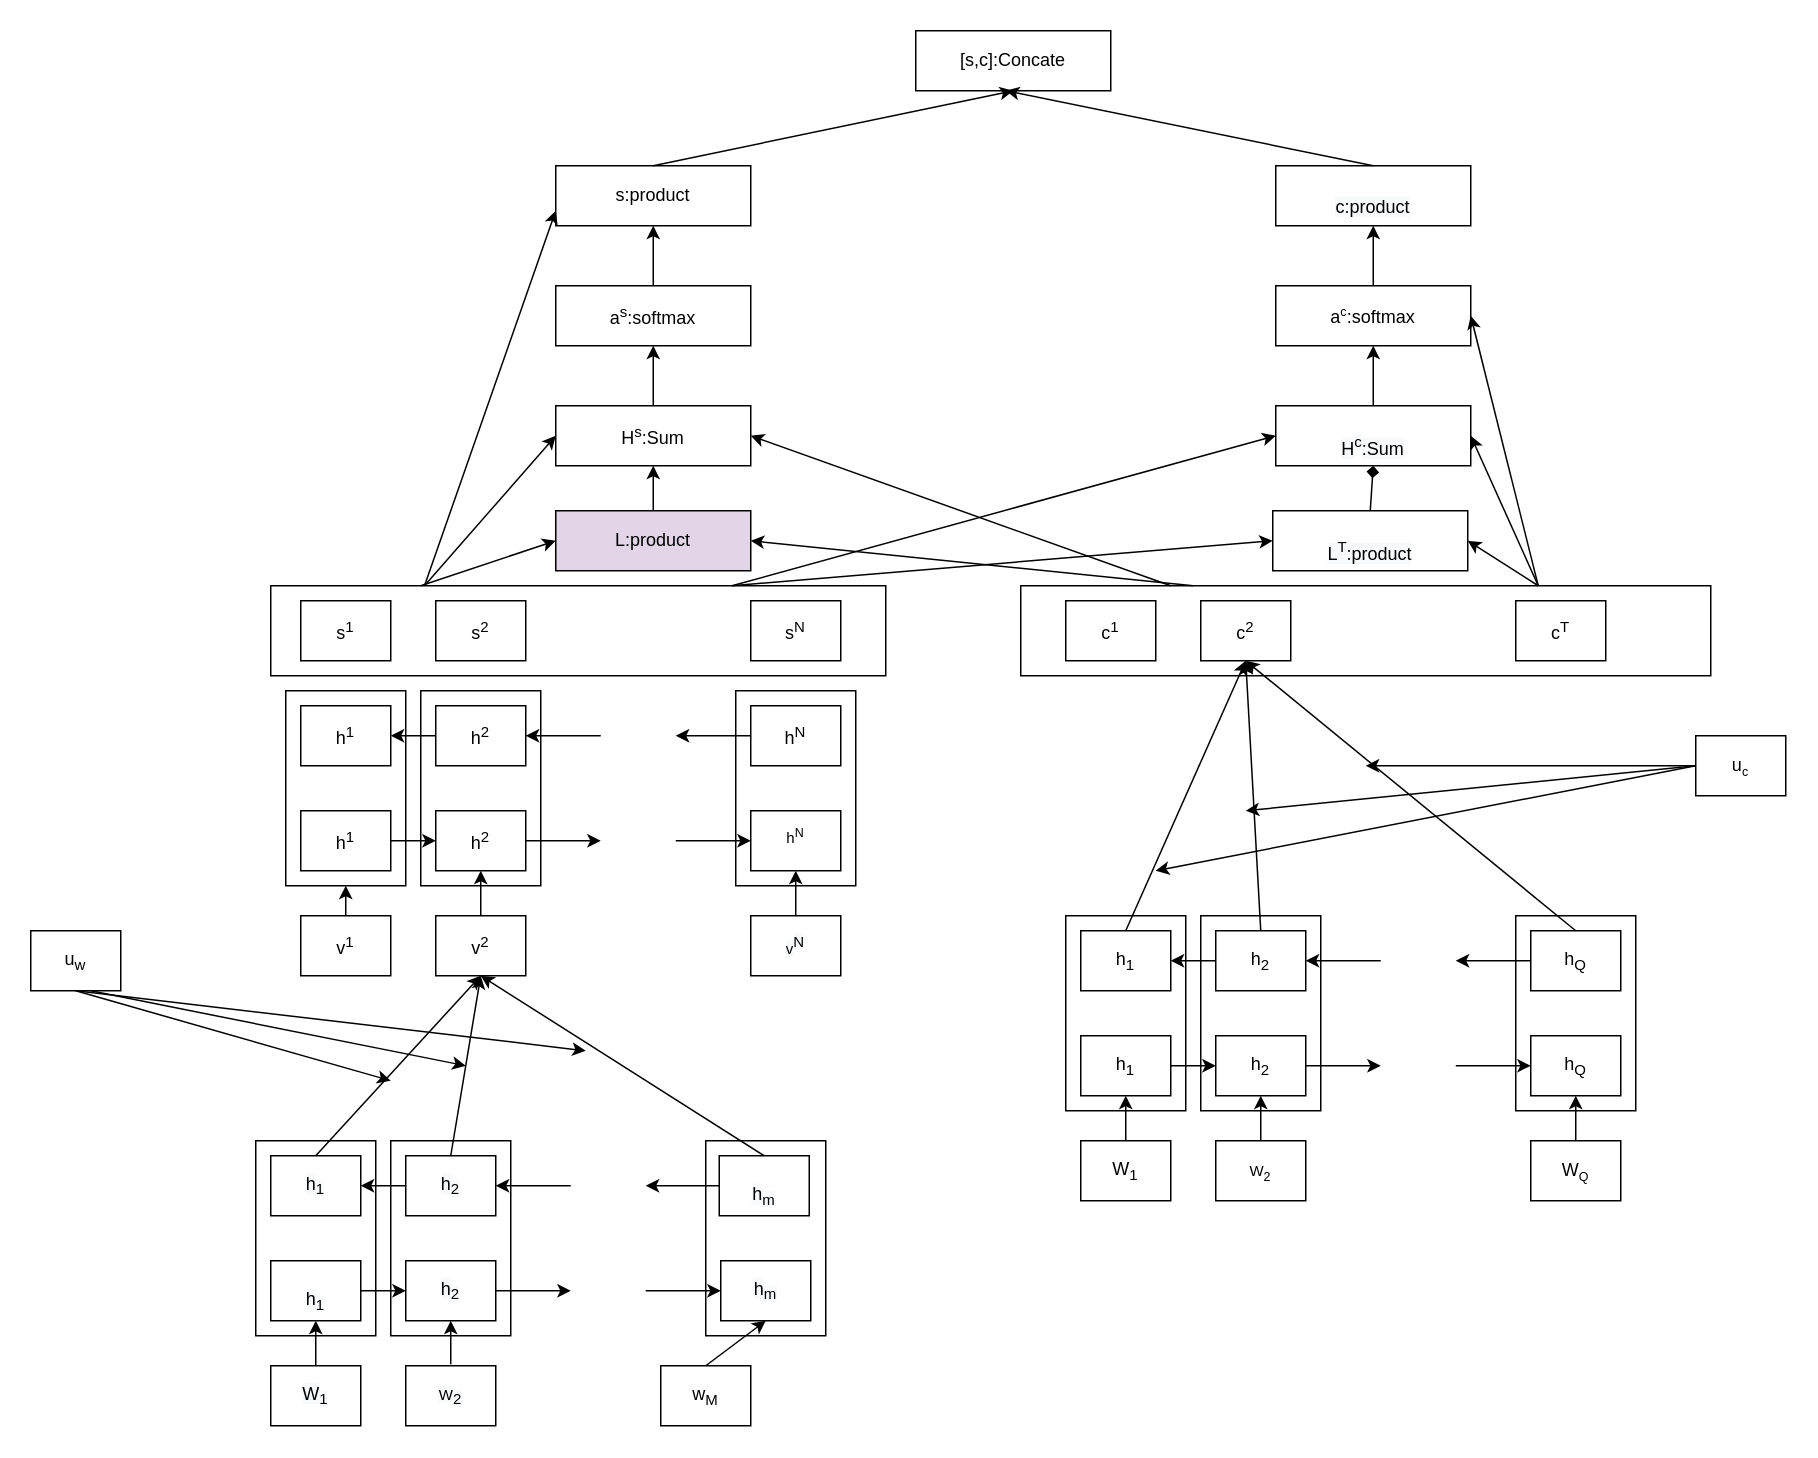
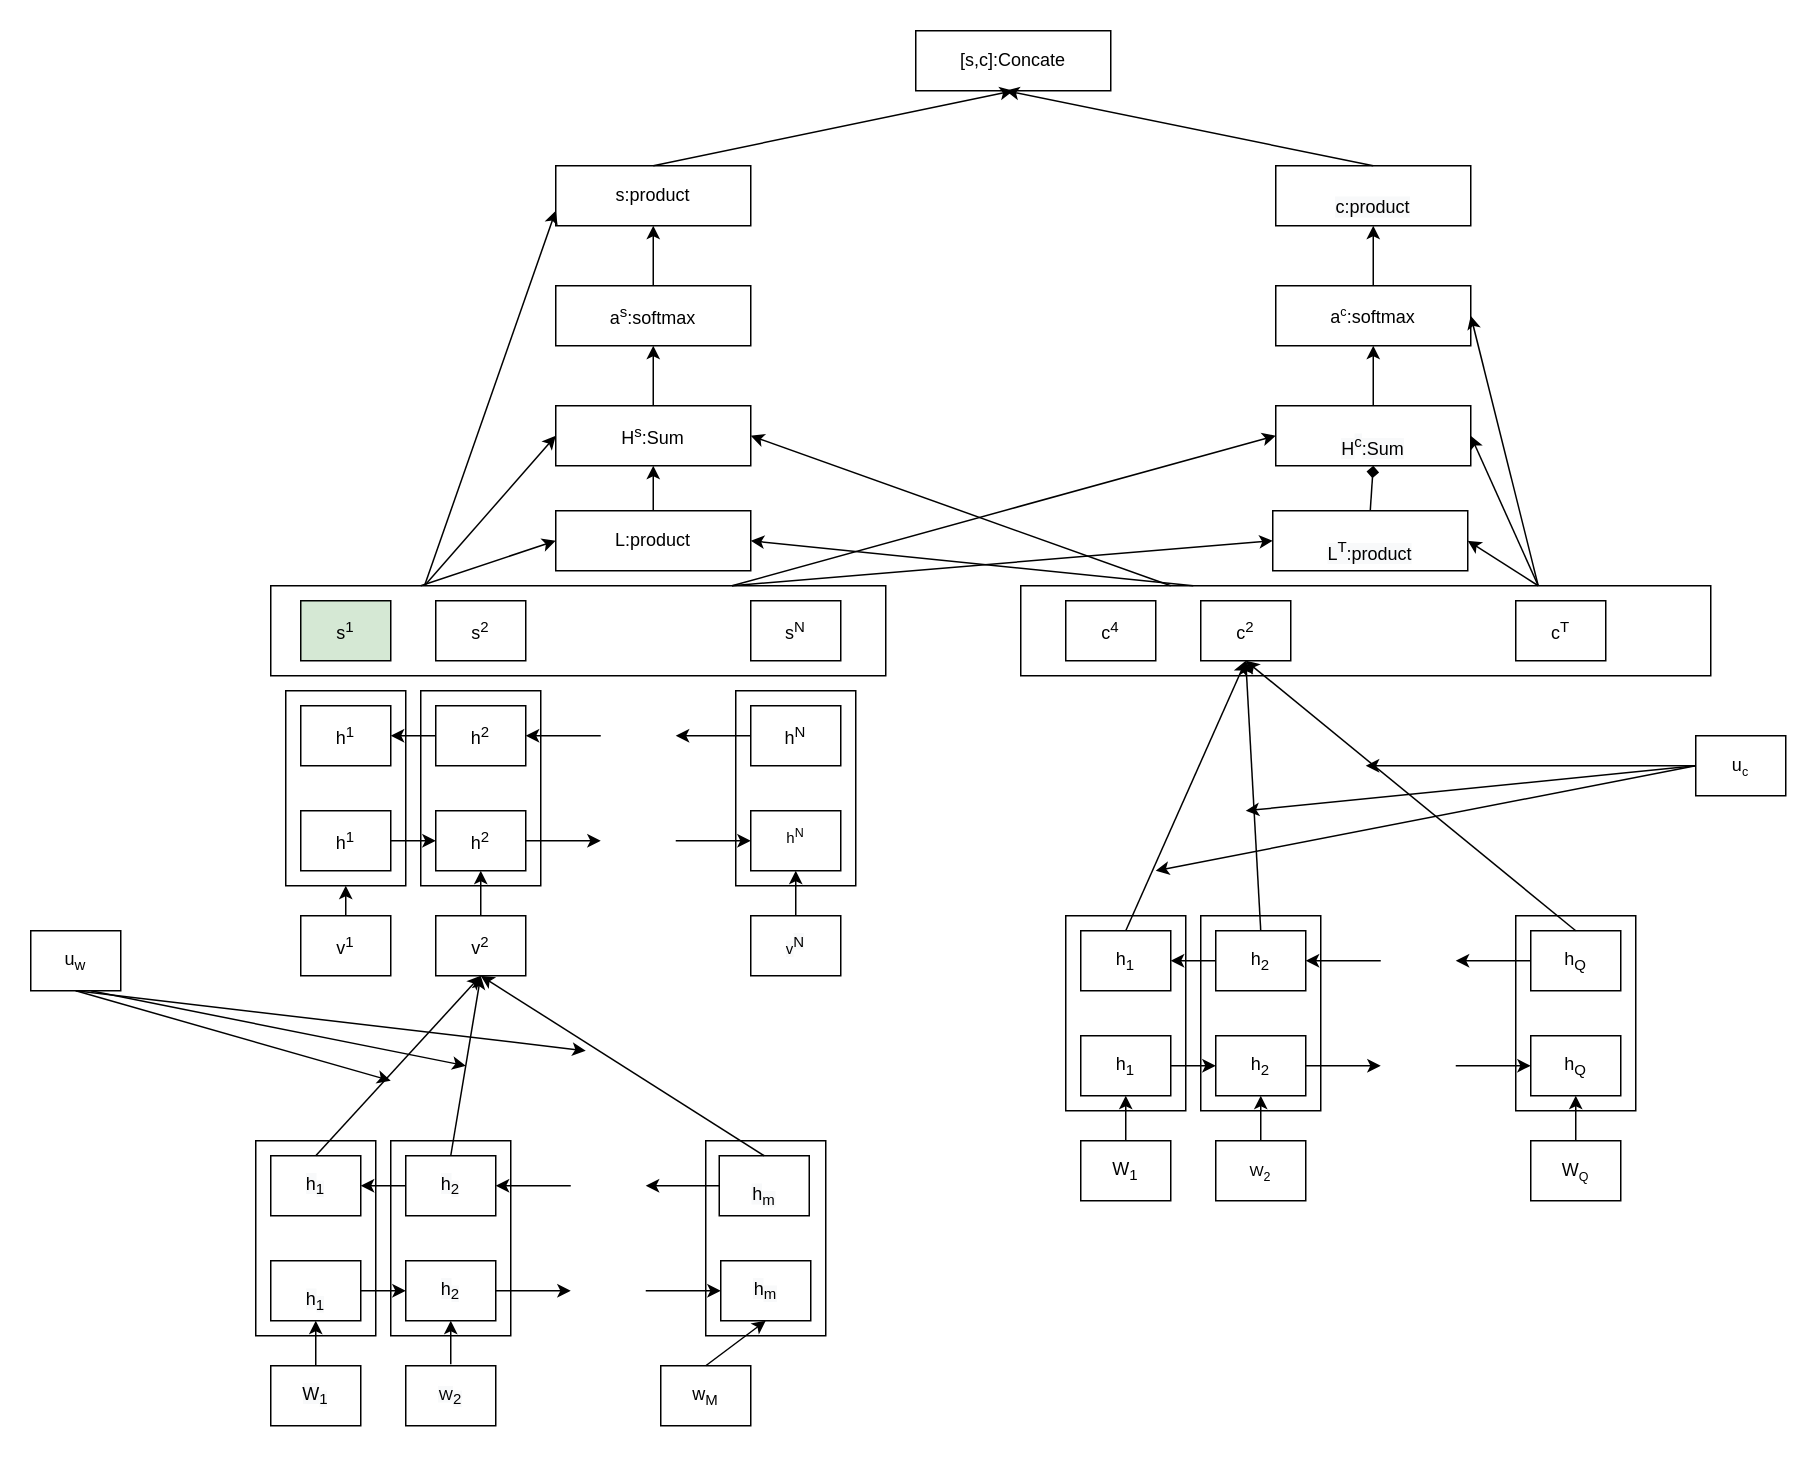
node "L:product": fillcolor #e1d5e7 -> #ffffff
node "s1": fillcolor #ffffff -> #d5e8d4
node "c1": label "c1" -> "c4"
